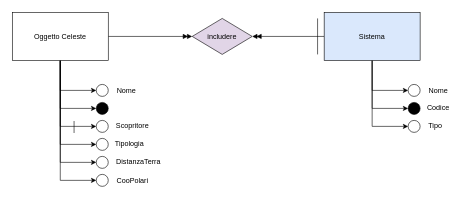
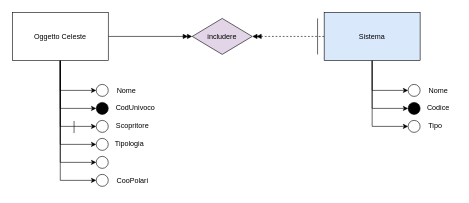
edge "Sistema" -> "includere": style solid -> dashed
node "CodUnivoco": added
node "DistanzaTerra": removed
